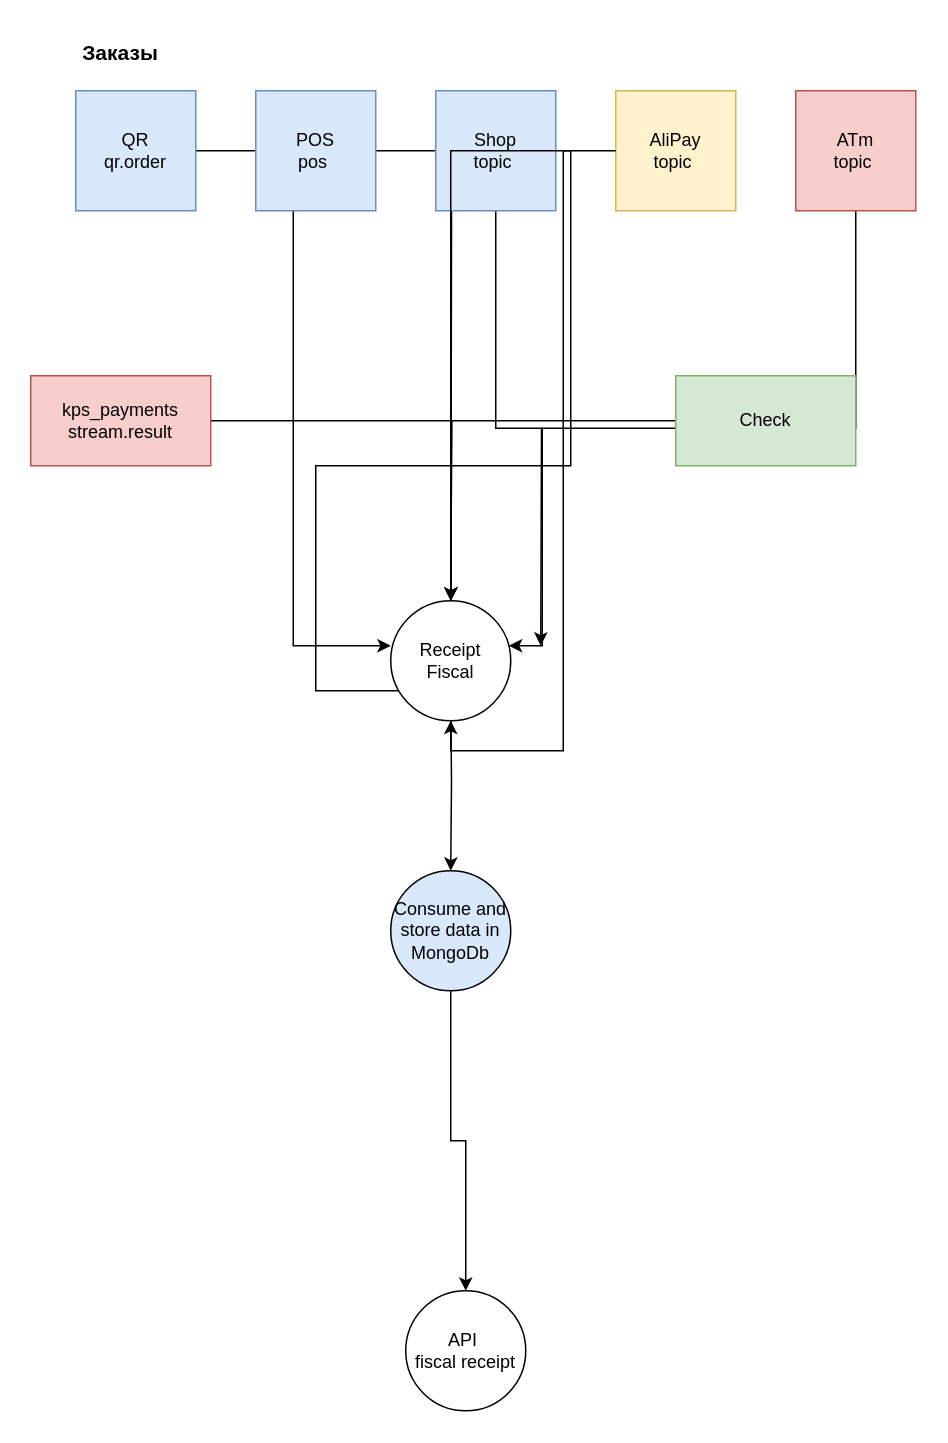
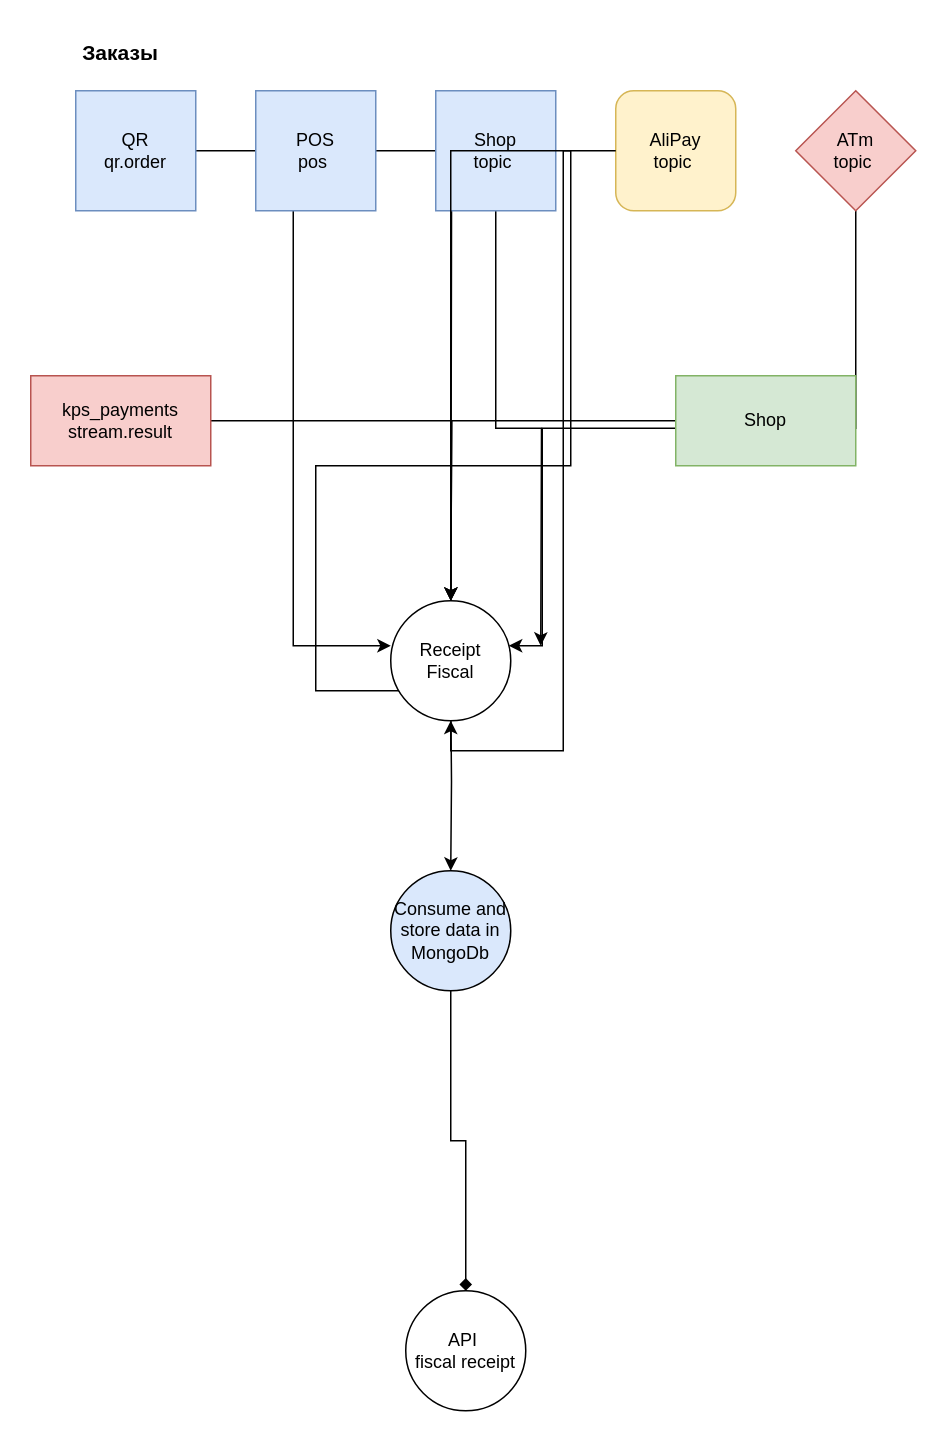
node "AliPay topic": shape rectangle -> rounded rectangle
node "ATm topic": shape rectangle -> diamond
node "Check": label "Check" -> "Shop"
edge "Consume and store data in MongoDb" -> "API fiscal receipt": arrowhead classic -> diamond
